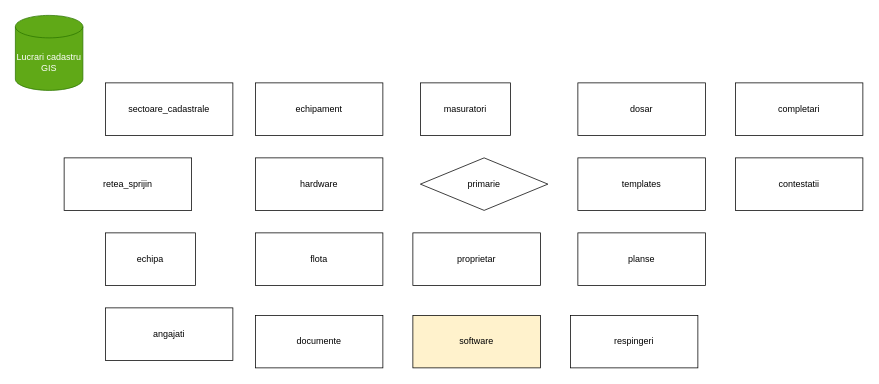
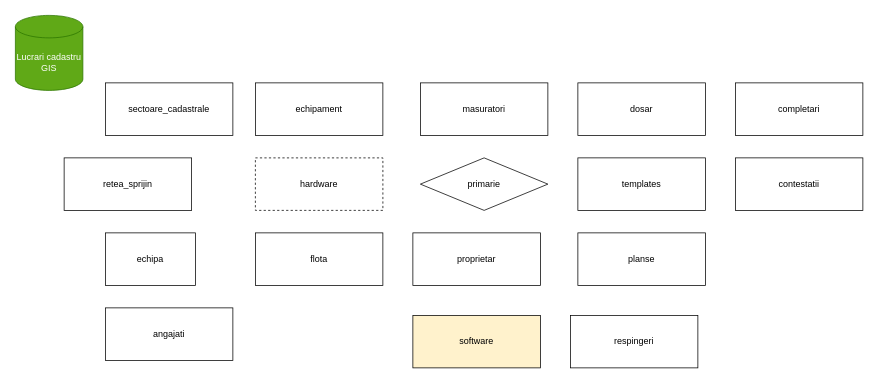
node "masuratori": size 90x53 -> 128x53
node "hardware": style solid -> dashed
node "documente": removed
